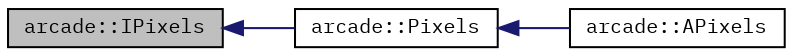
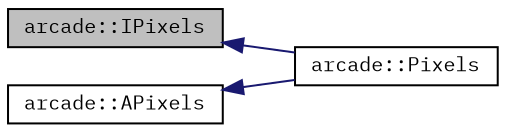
edge "arcade::APixels" -> "arcade::Pixels": reversed
